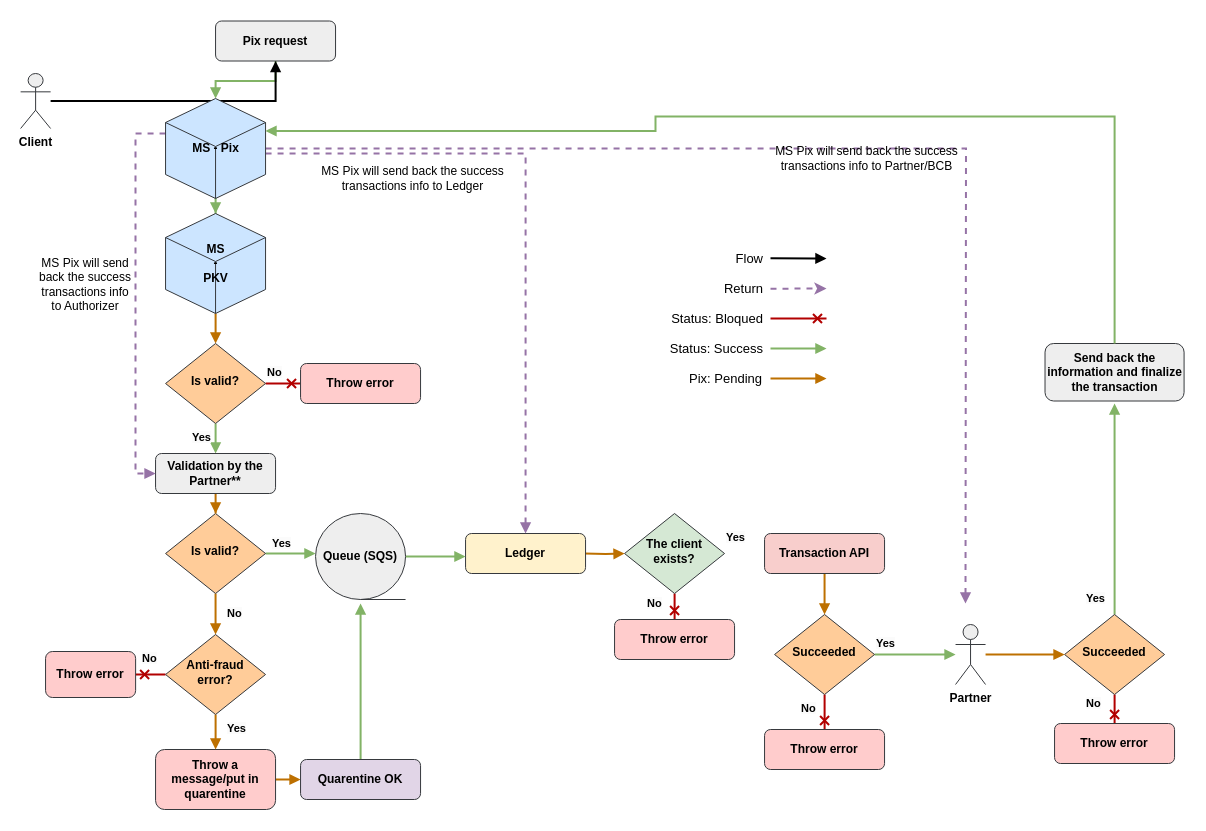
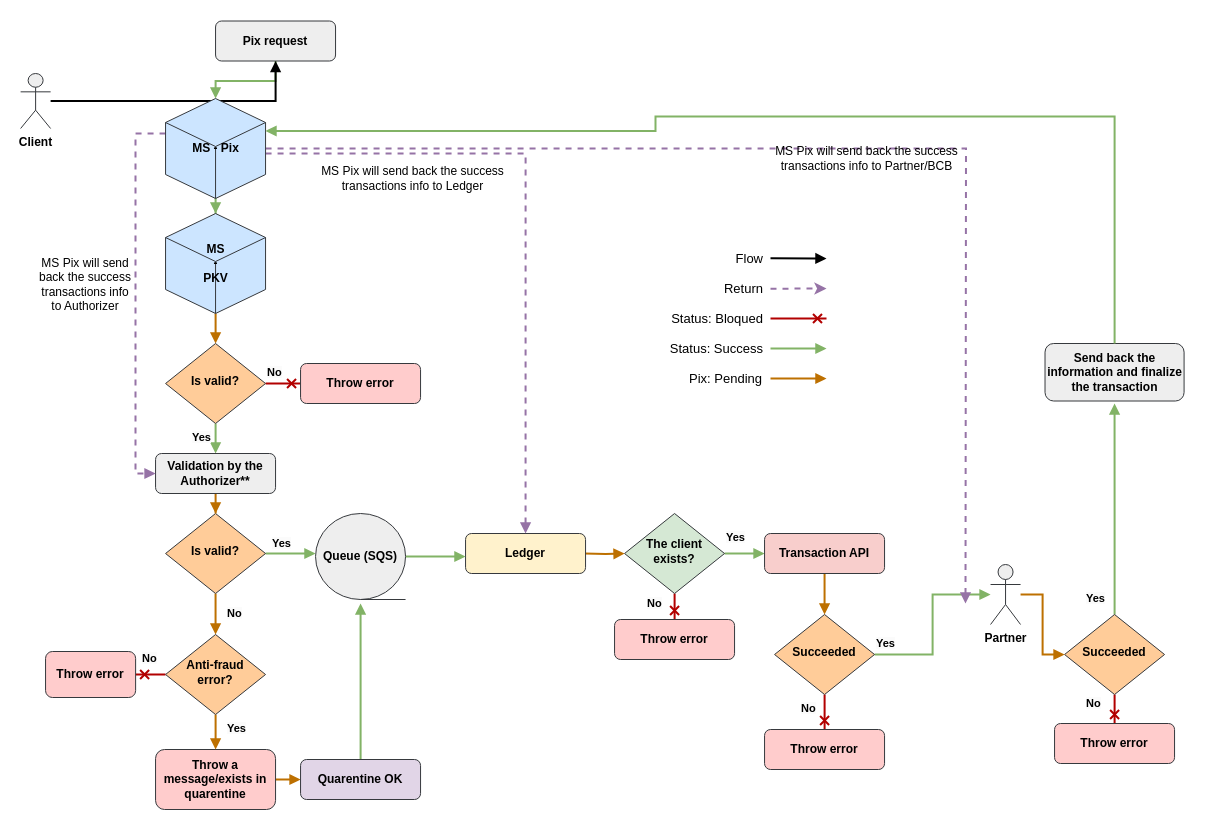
node "Validation by the Partner**": label "Validation by the Partner**" -> "Validation by the Authorizer**"
edge "The client exists?" -> "Transaction API": added
node "Partner": moved (971, 655) -> (1006, 595)
node "Throw a message/put in quarentine": label "Throw a message/put in quarentine" -> "Throw a message/exists in quarentine"
